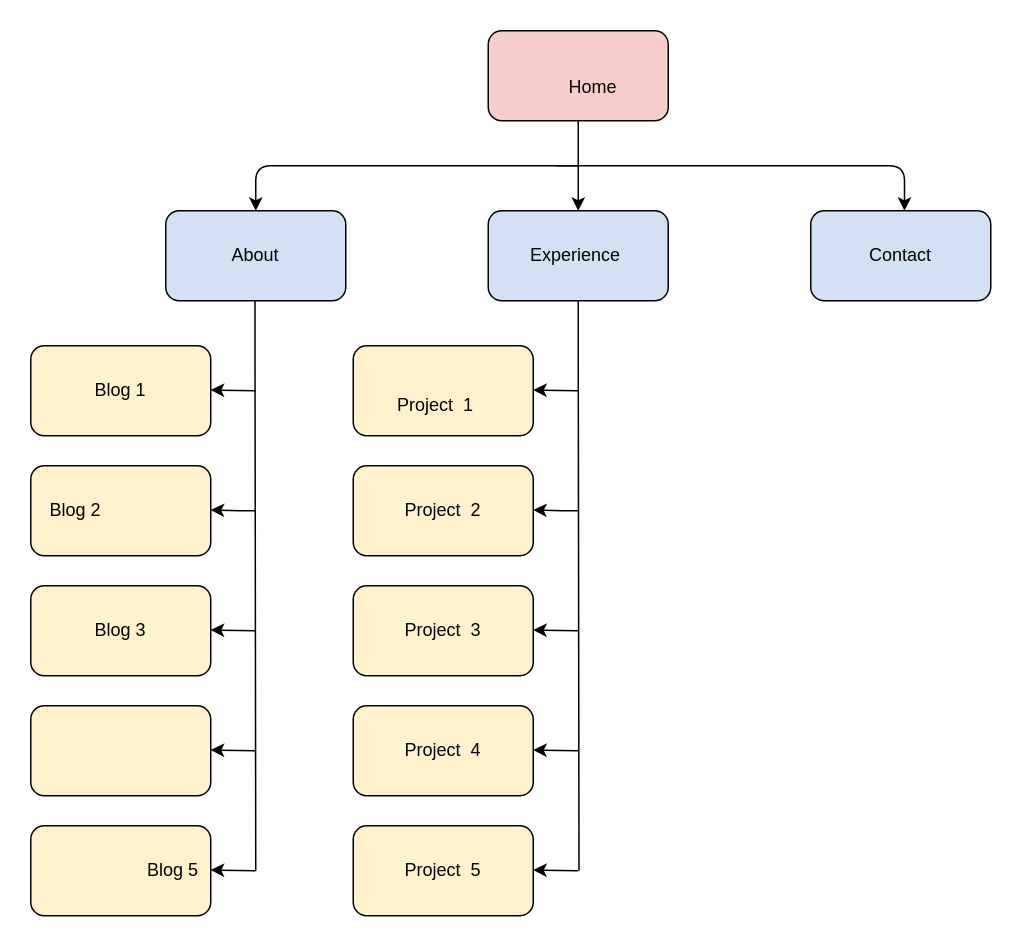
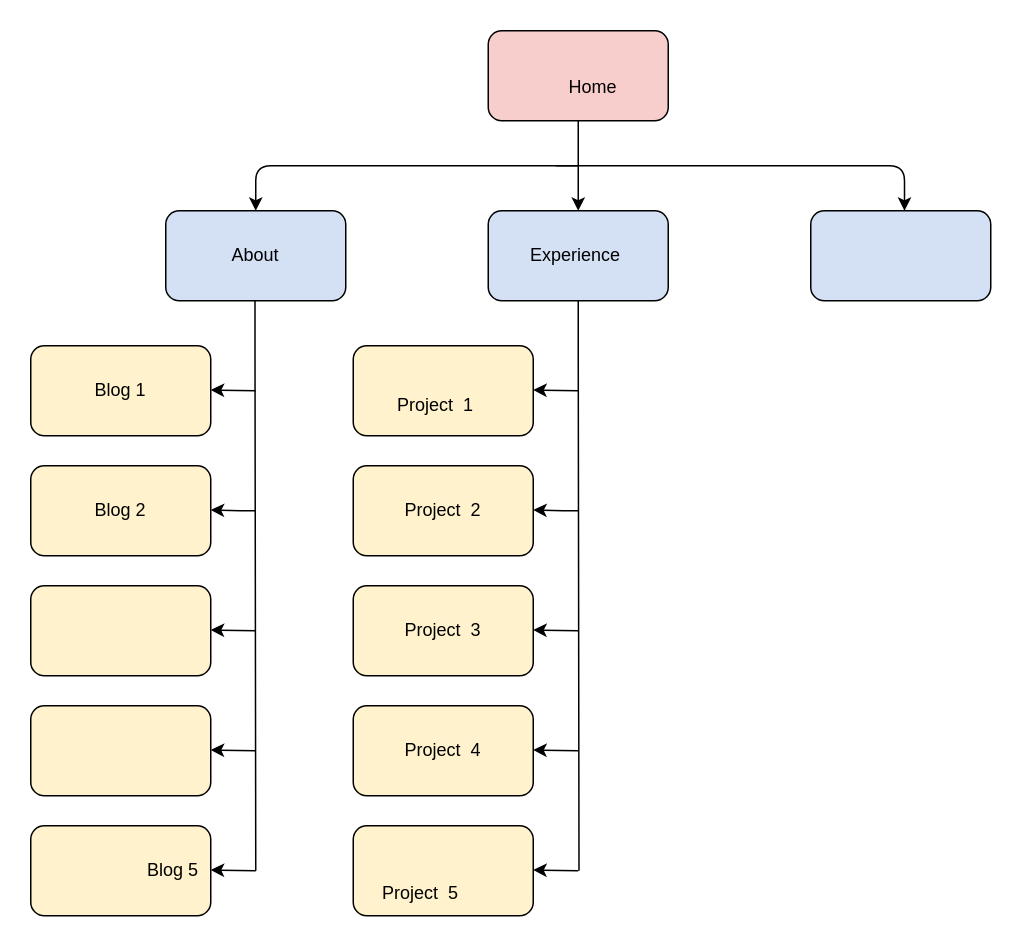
node "Contact": removed
node "Blog 2": moved (76, 511) -> (121, 511)
node "Blog 3": removed
node "Project 5": moved (443, 871) -> (421, 893)
